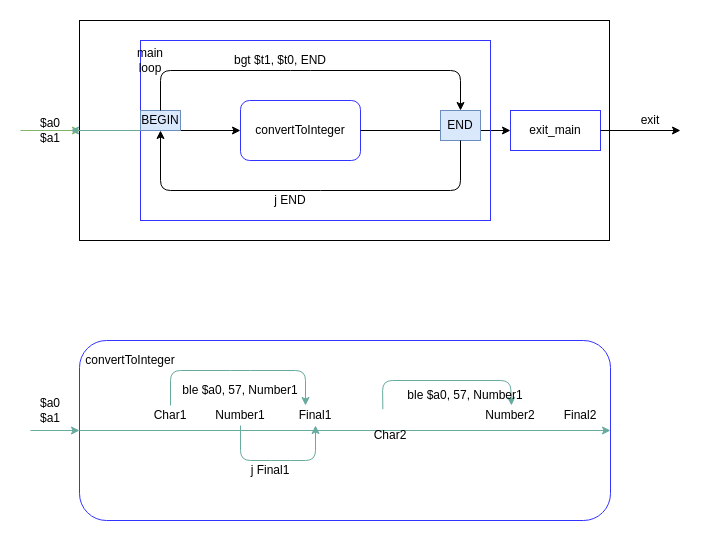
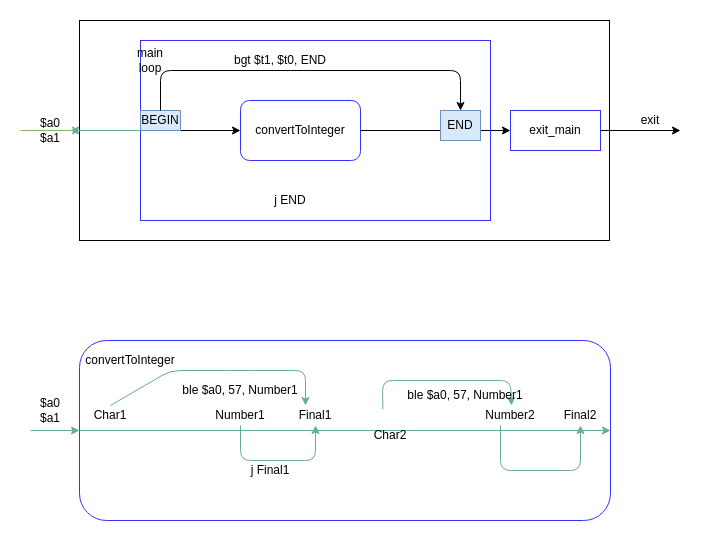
edge "END" -> "BEGIN": removed
node "Char1": moved (171, 416) -> (111, 416)
edge "Number2" -> "Final2": added
